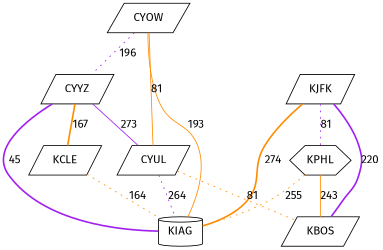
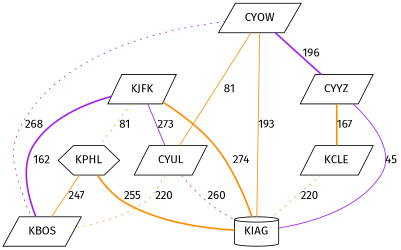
edge "CYOW" -- "CYYZ": style dotted -> bold
edge "CYOW" -- "KBOS": added, label "268"
edge "CYYZ" -- "CYUL": now "KJFK" -- "CYUL"
edge "KJFK" -- "KPHL": color purple -> darkorange
edge "KJFK" -- "KBOS": label "220" -> "162"
edge "KCLE" -- "KIAG": label "164" -> "220"
edge "CYUL" -- "KIAG": label "264" -> "260"
edge "CYUL" -- "KBOS": label "81" -> "220"
edge "KPHL" -- "KBOS": label "243" -> "247"
edge "CYYZ" -- "KIAG": style bold -> solid
edge "KPHL" -- "KIAG": style dotted -> bold
